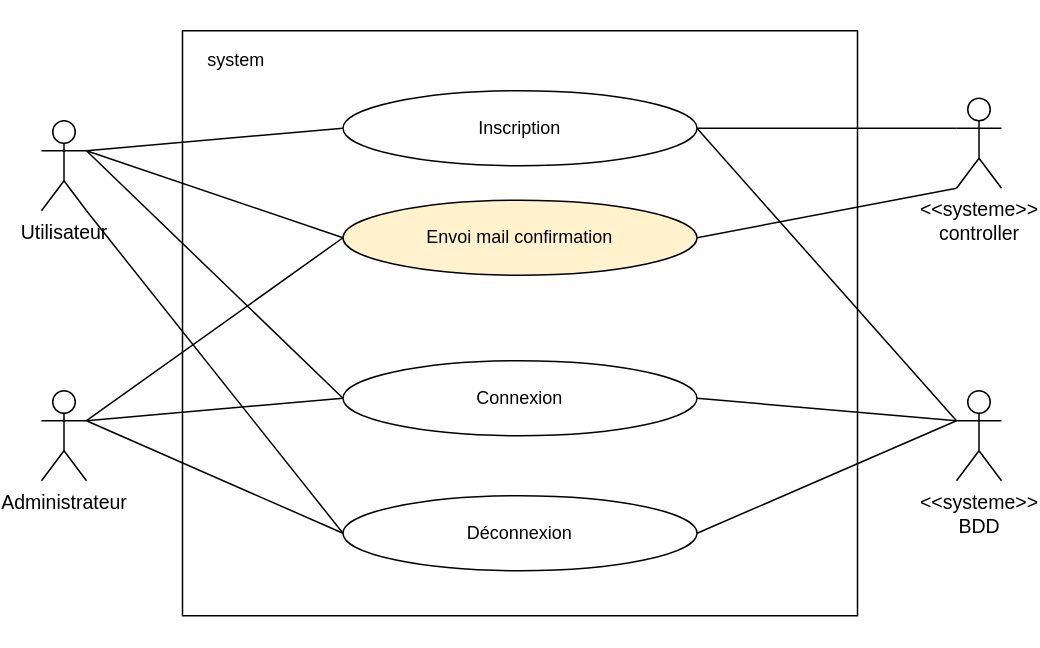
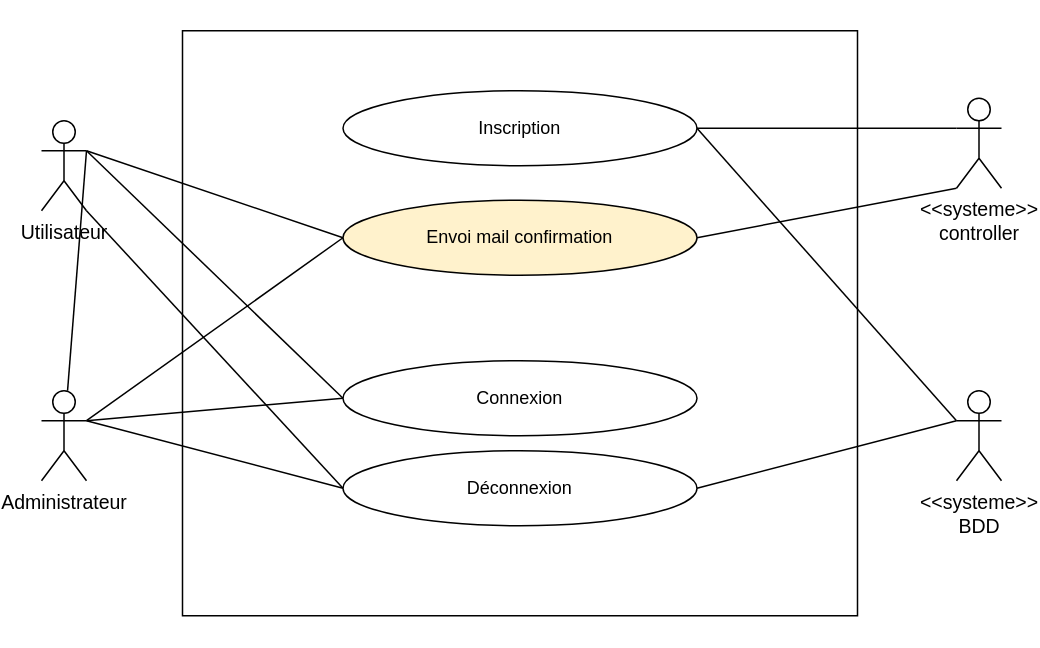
node "system": removed
edge "Inscription" -- "Utilisateur": now "Administrateur" -- "Utilisateur"
edge "Connexion" -- "<<systeme>> BDD": removed
node "Déconnexion": moved (520, 533) -> (520, 488)
